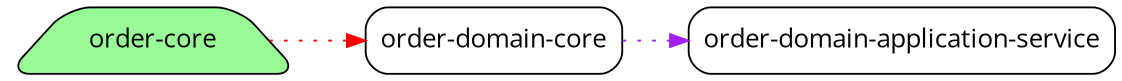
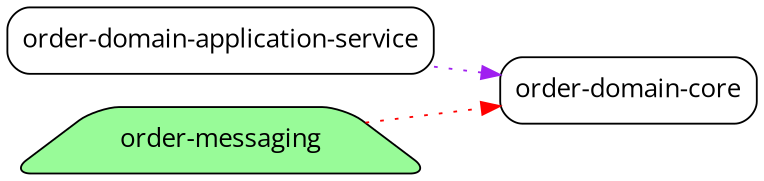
node "order-core": label "order-core" -> "order-messaging"
edge "order-domain-core" -> "order-domain-application-service": reversed
